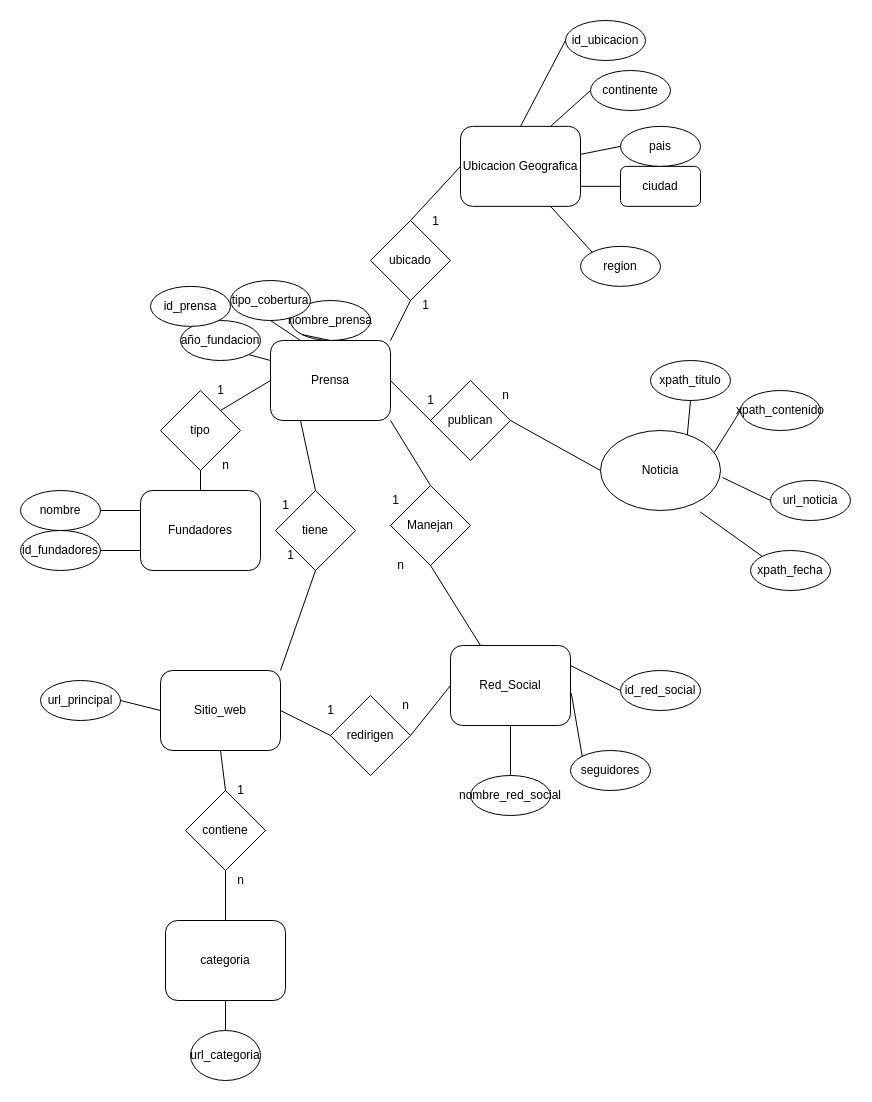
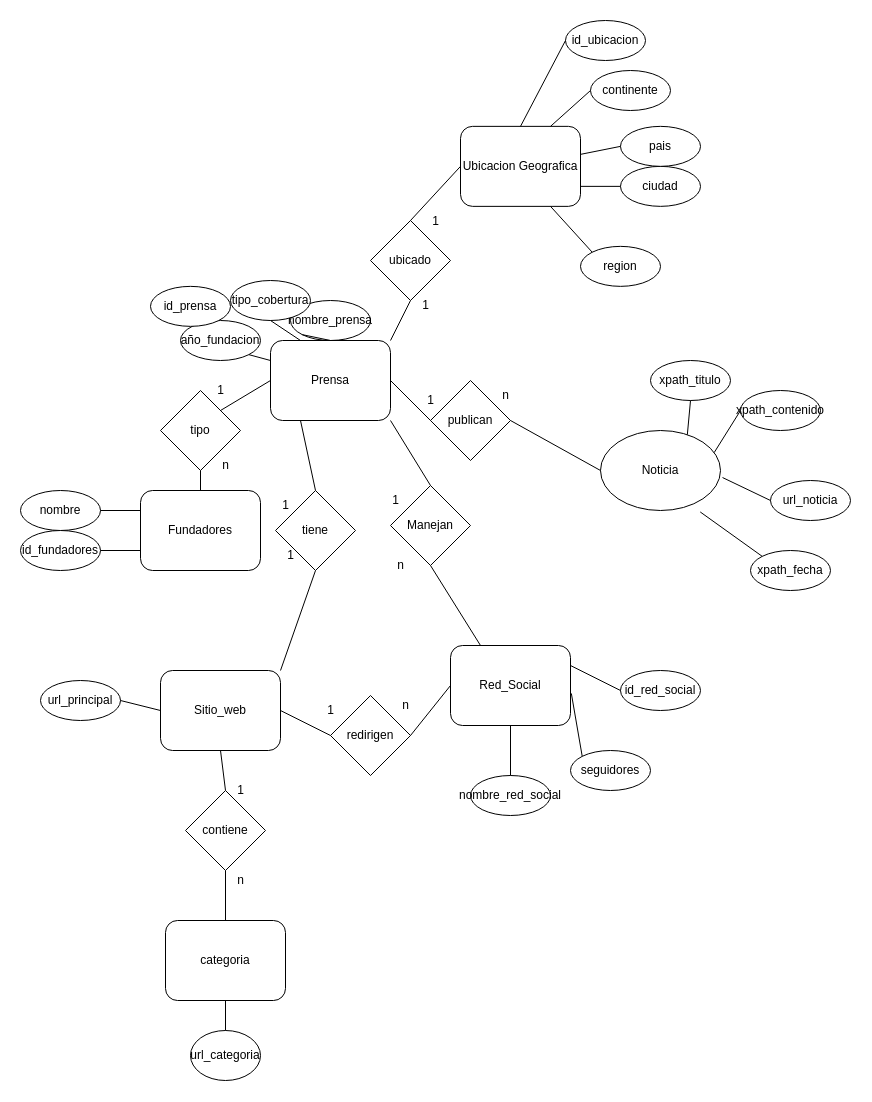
node "ciudad": shape rounded rectangle -> ellipse
